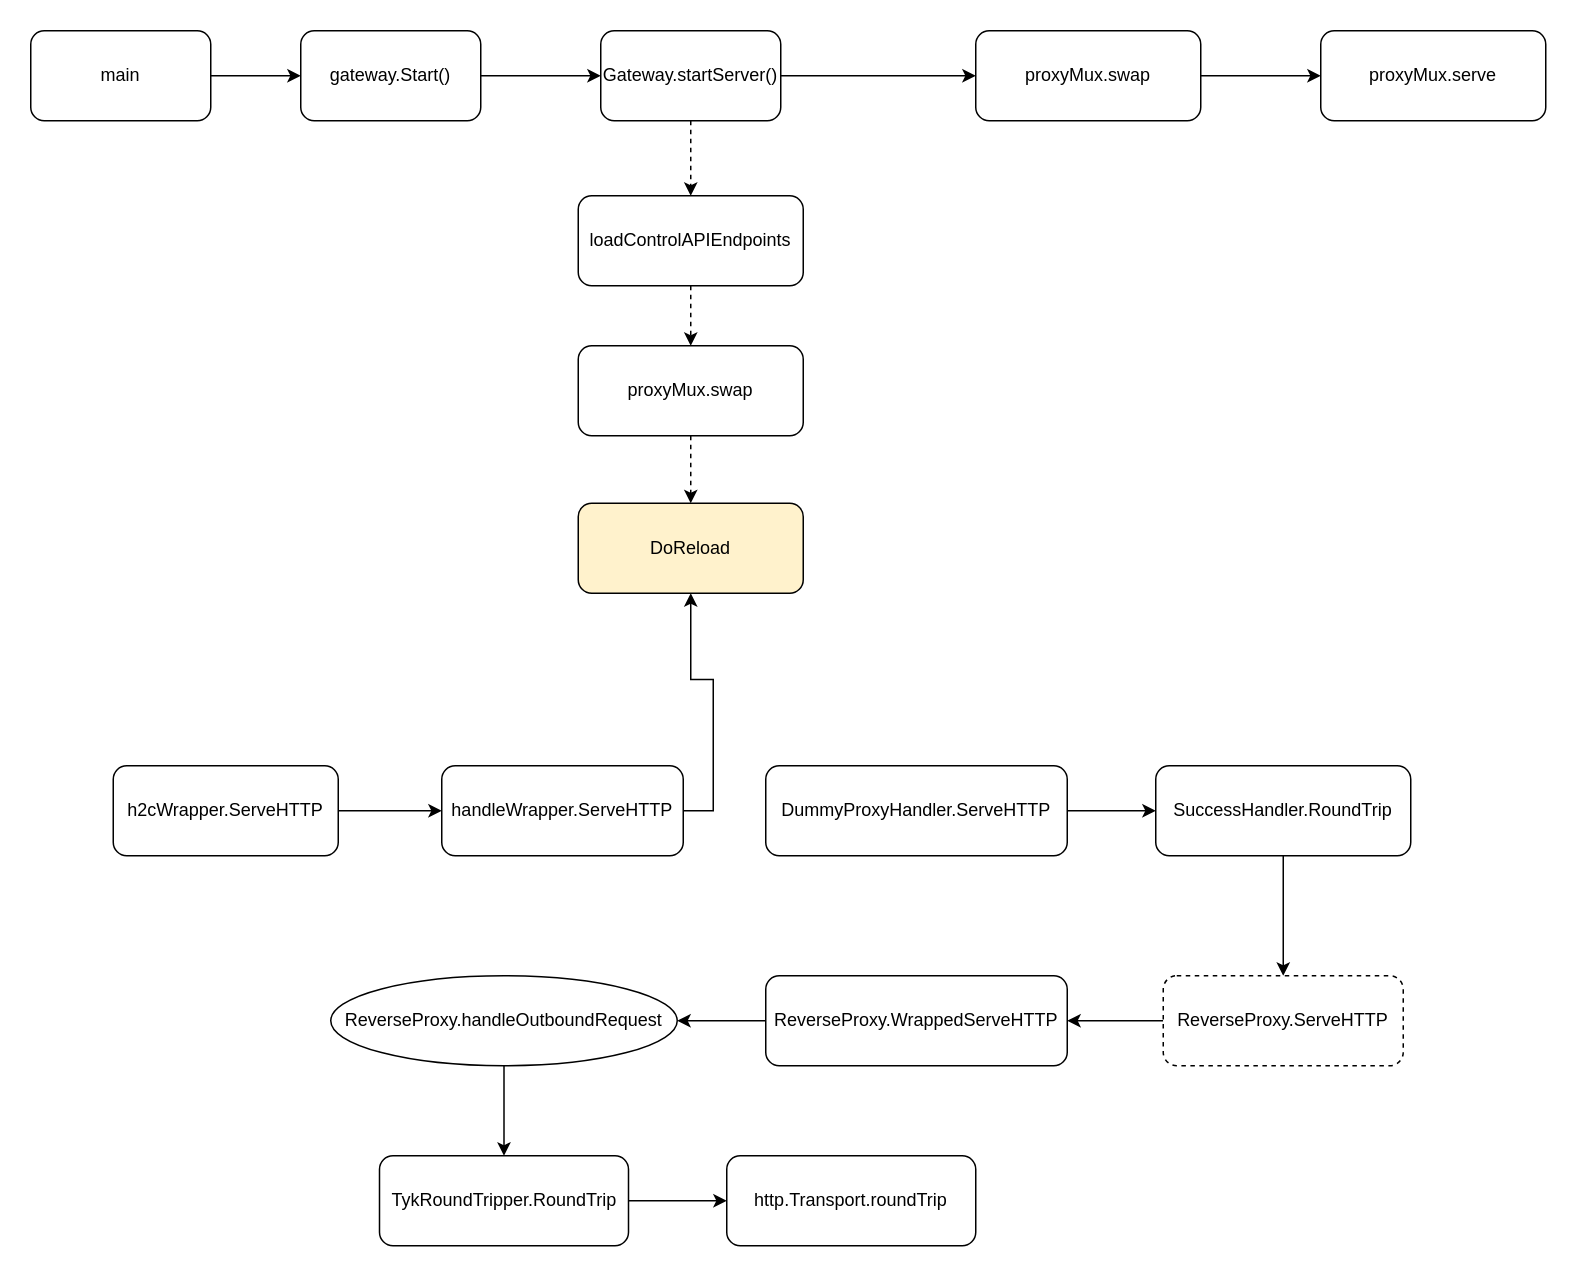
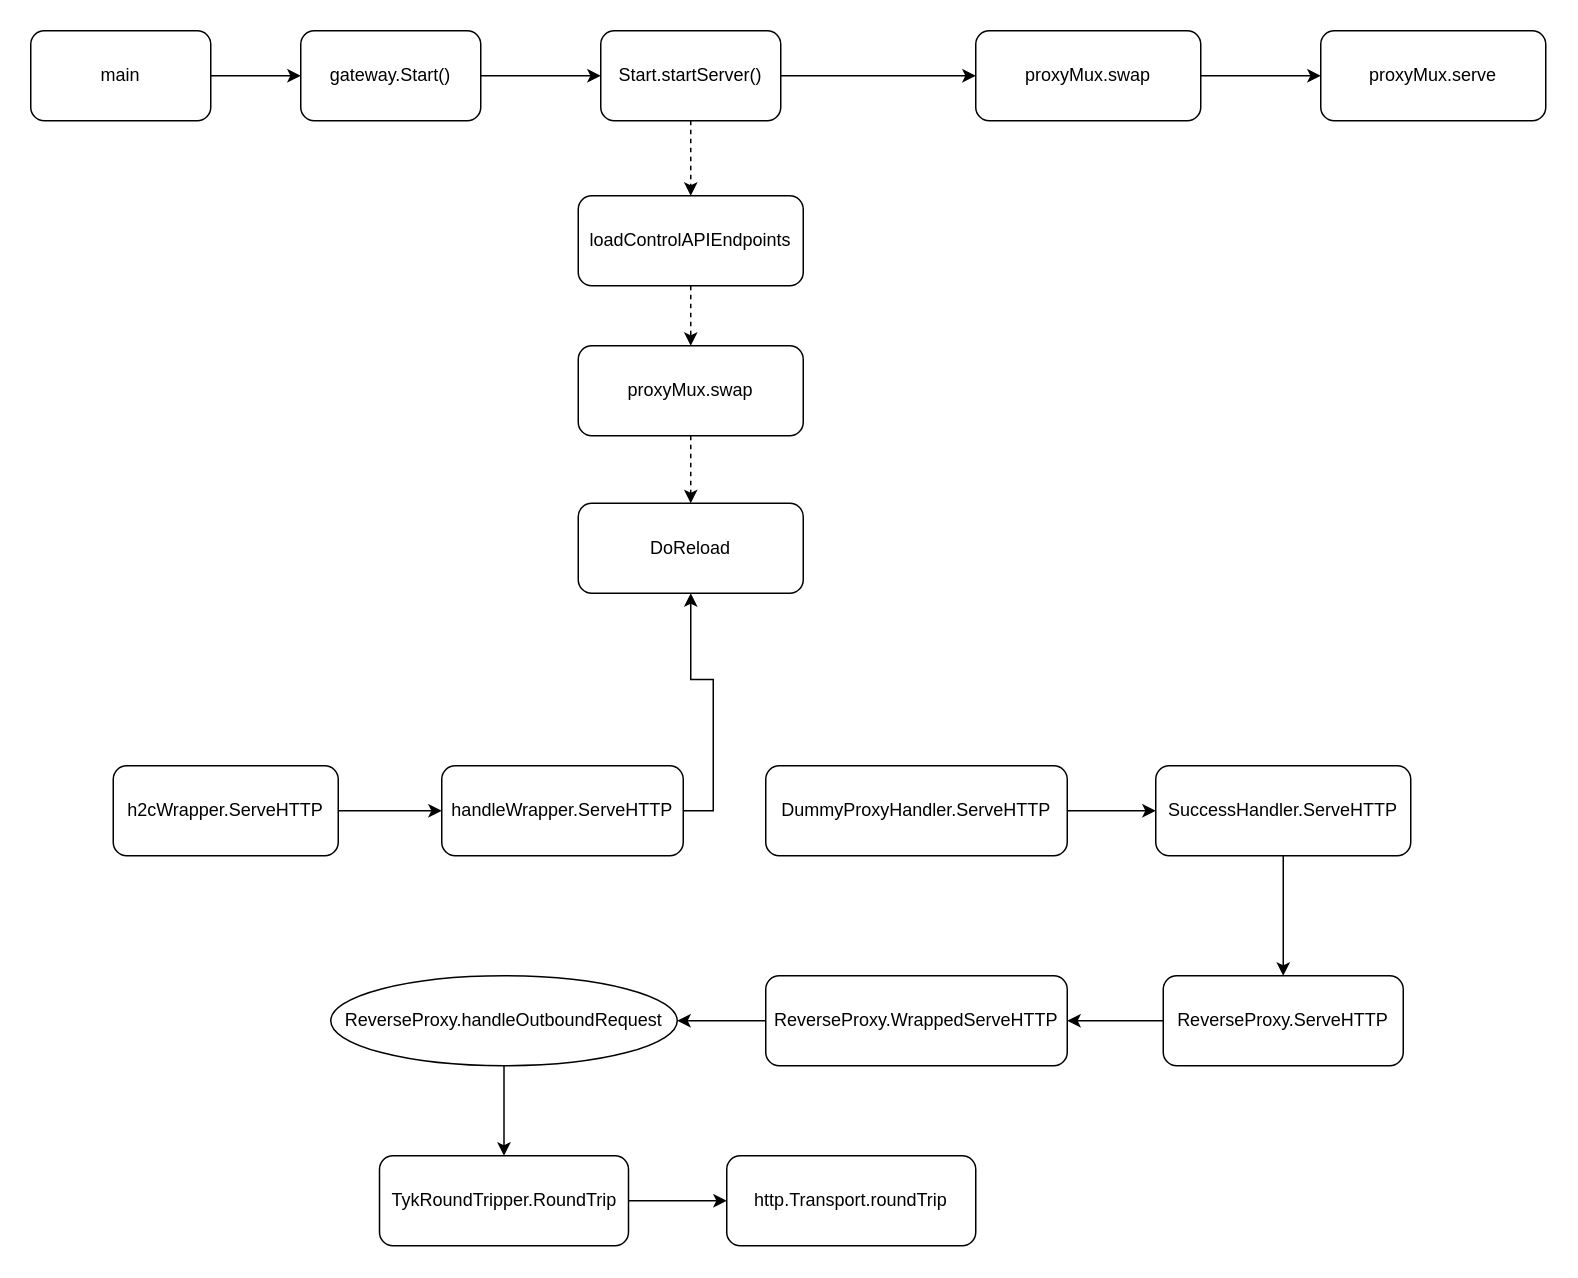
node "Gateway.startServer()": label "Gateway.startServer()" -> "Start.startServer()"
node "DoReload": fillcolor #fff2cc -> #ffffff
node "SuccessHandler.RoundTrip": label "SuccessHandler.RoundTrip" -> "SuccessHandler.ServeHTTP"
node "ReverseProxy.ServeHTTP": style dashed -> solid
